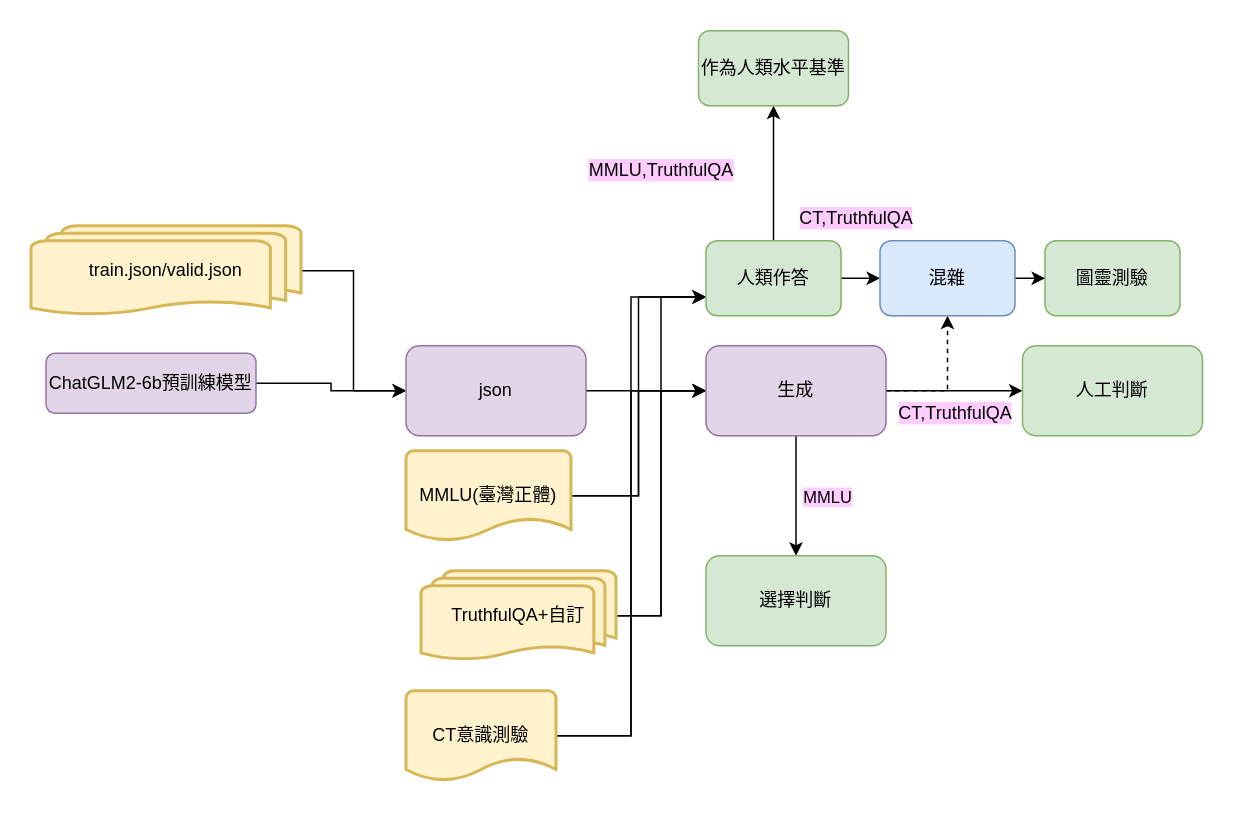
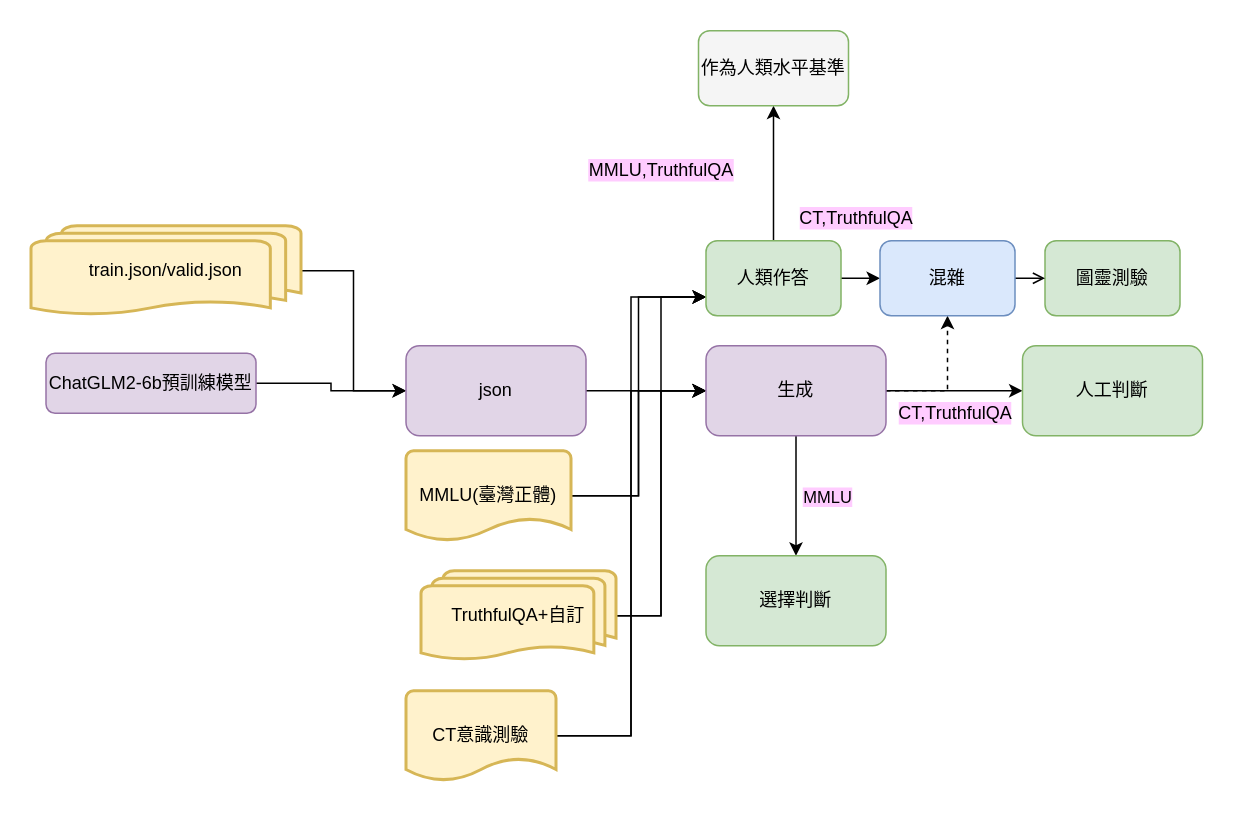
node "作為人類水平基準": fillcolor #d5e8d4 -> #f5f5f5
edge "混雜" -> "圖靈測驗": arrowhead classic -> open
